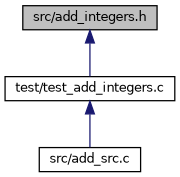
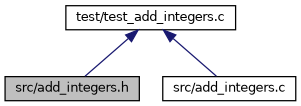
edge "test/test_add_integers.c" -> "src/add_integers.h": reversed
node "src/add_src.c": label "src/add_src.c" -> "src/add_integers.c"
